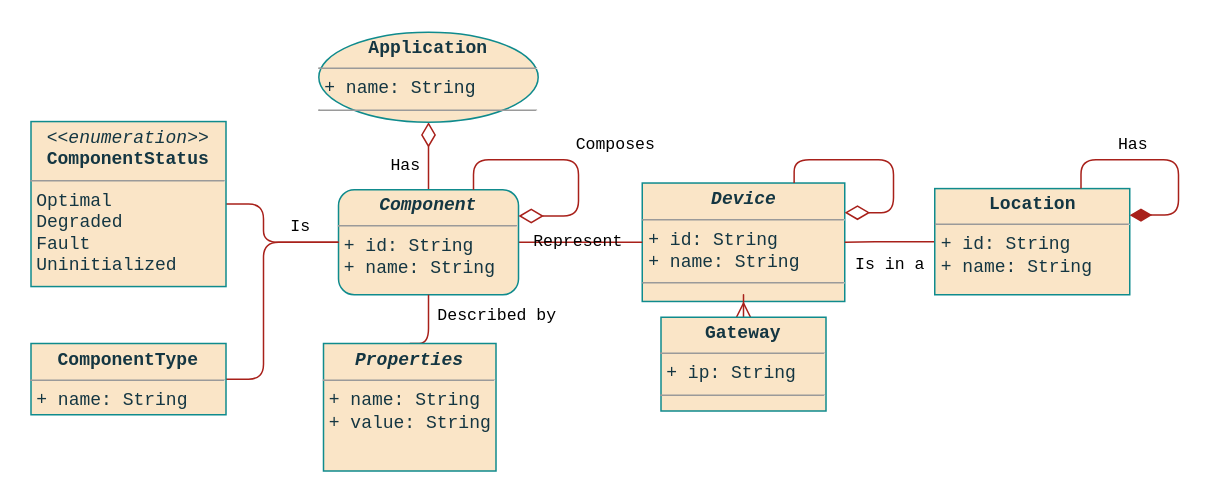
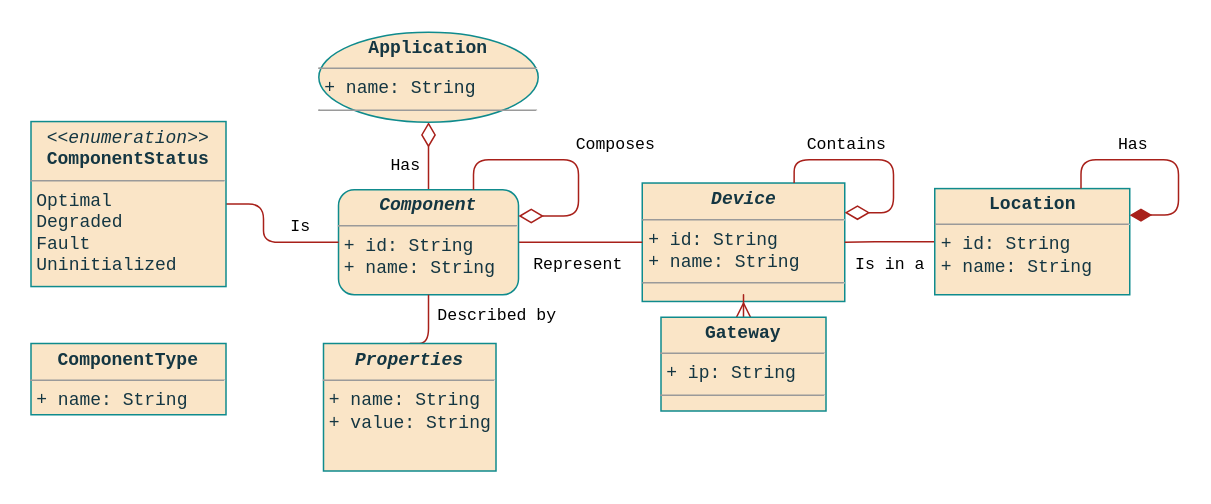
node "Contains": added
node "Represent": moved (578, 242) -> (578, 264)
edge "Component + id: String + name: String" -- "ComponentType + name: String": removed
